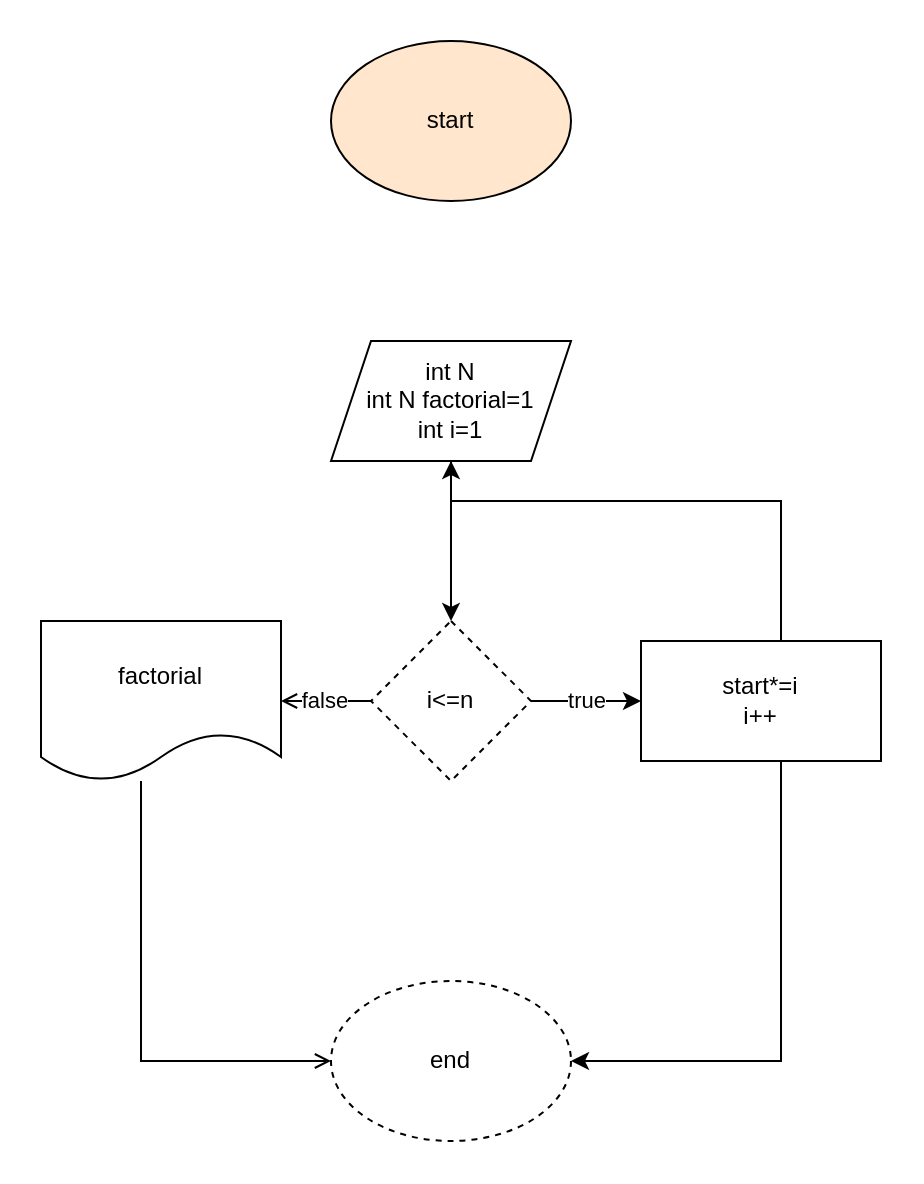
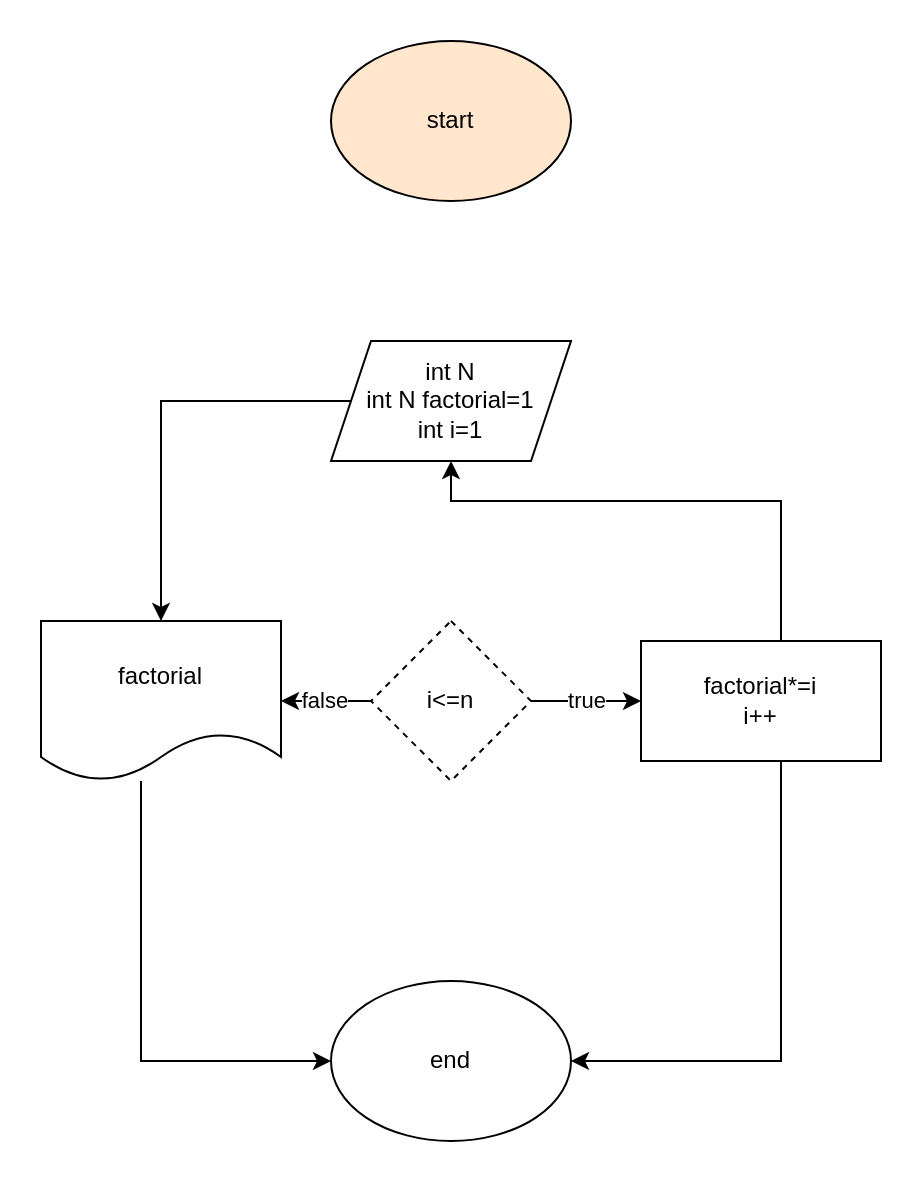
edge "int N int N factorial=1 int i=1" -> "i<=n": now "int N int N factorial=1 int i=1" -> "factorial"
edge "i<=n" -> "factorial": arrowhead open -> classic
node "start*=i i++": label "start*=i i++" -> "factorial*=i i++"
edge "factorial" -> "end": arrowhead open -> classic
node "end": style dashed -> solid
